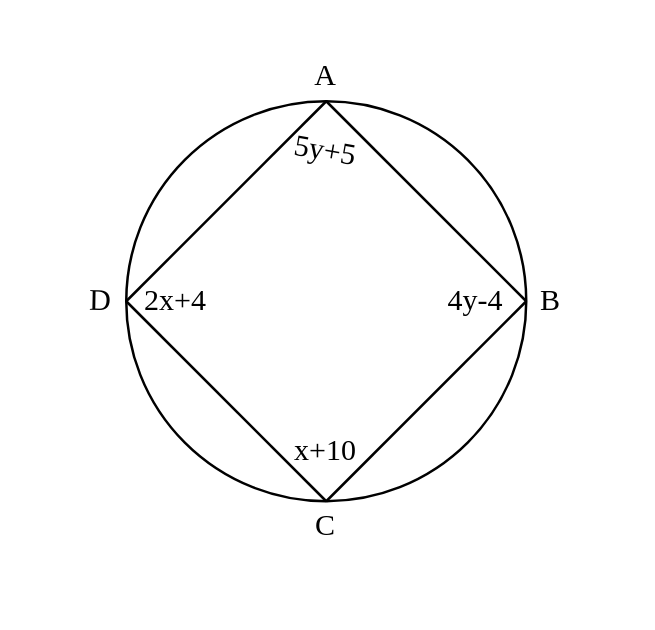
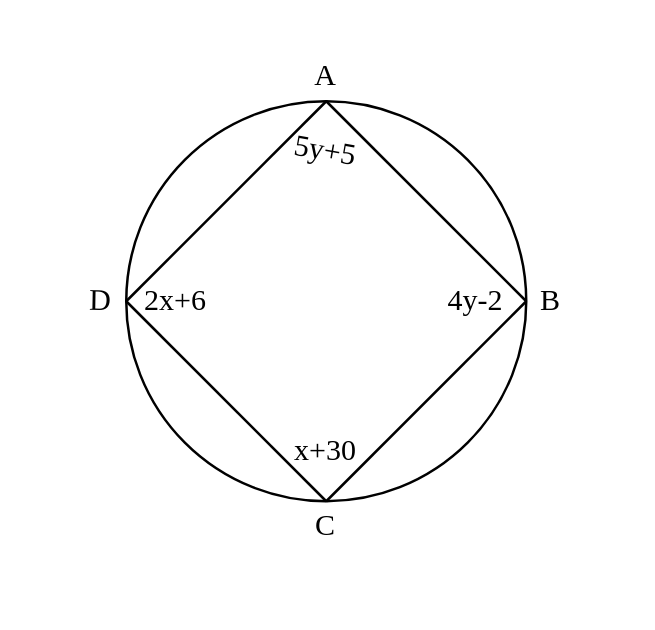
node "2x+4": label "2x+4" -> "2x+6"
node "4y-4": label "4y-4" -> "4y-2"
node "x+10": label "x+10" -> "x+30"
